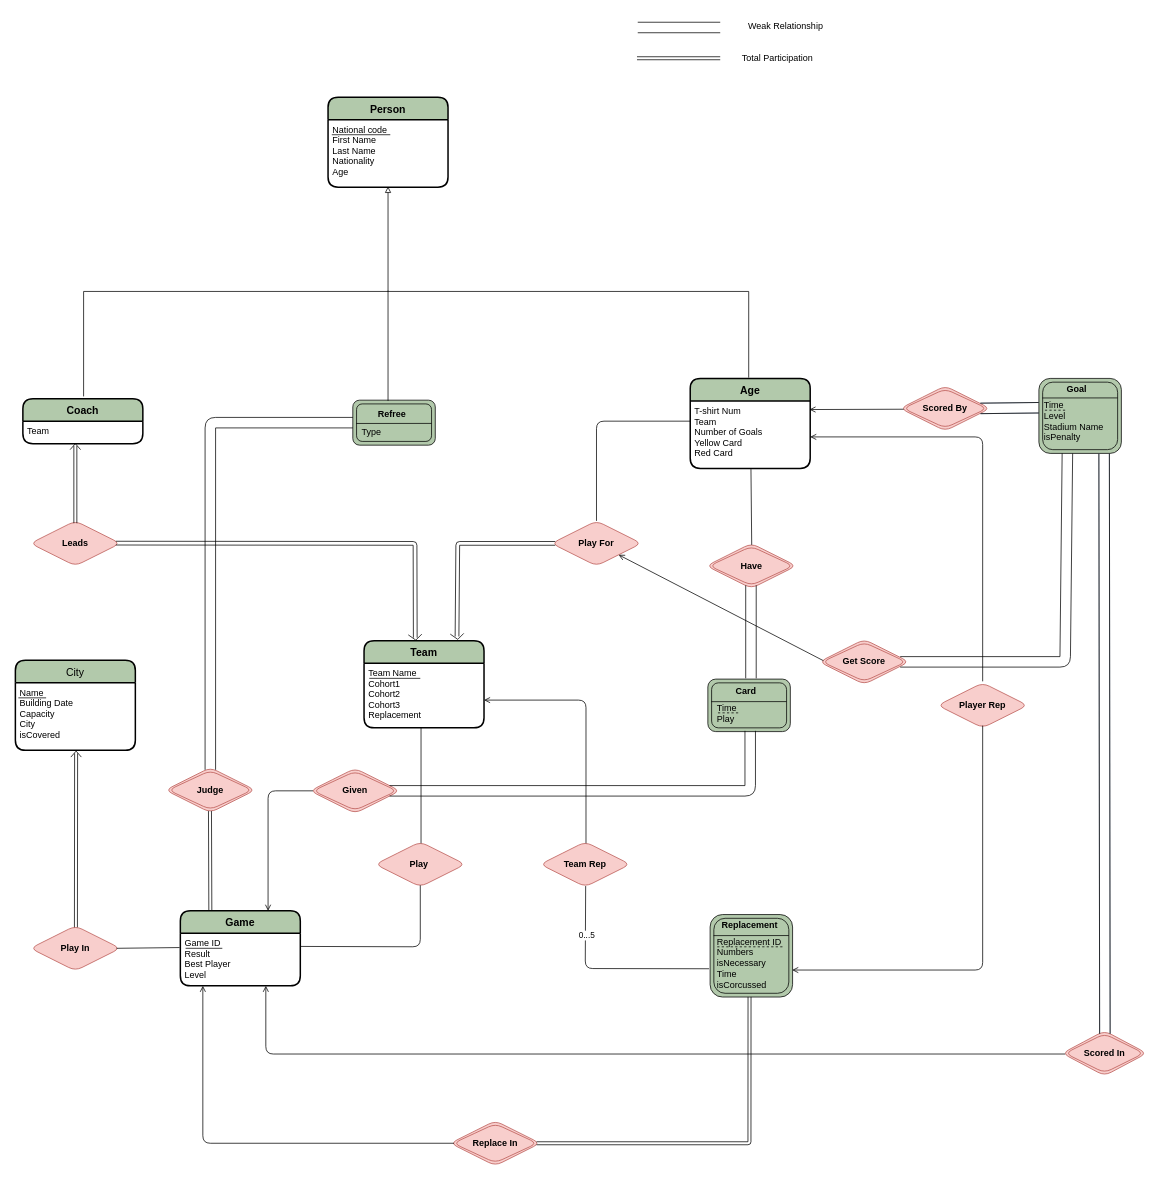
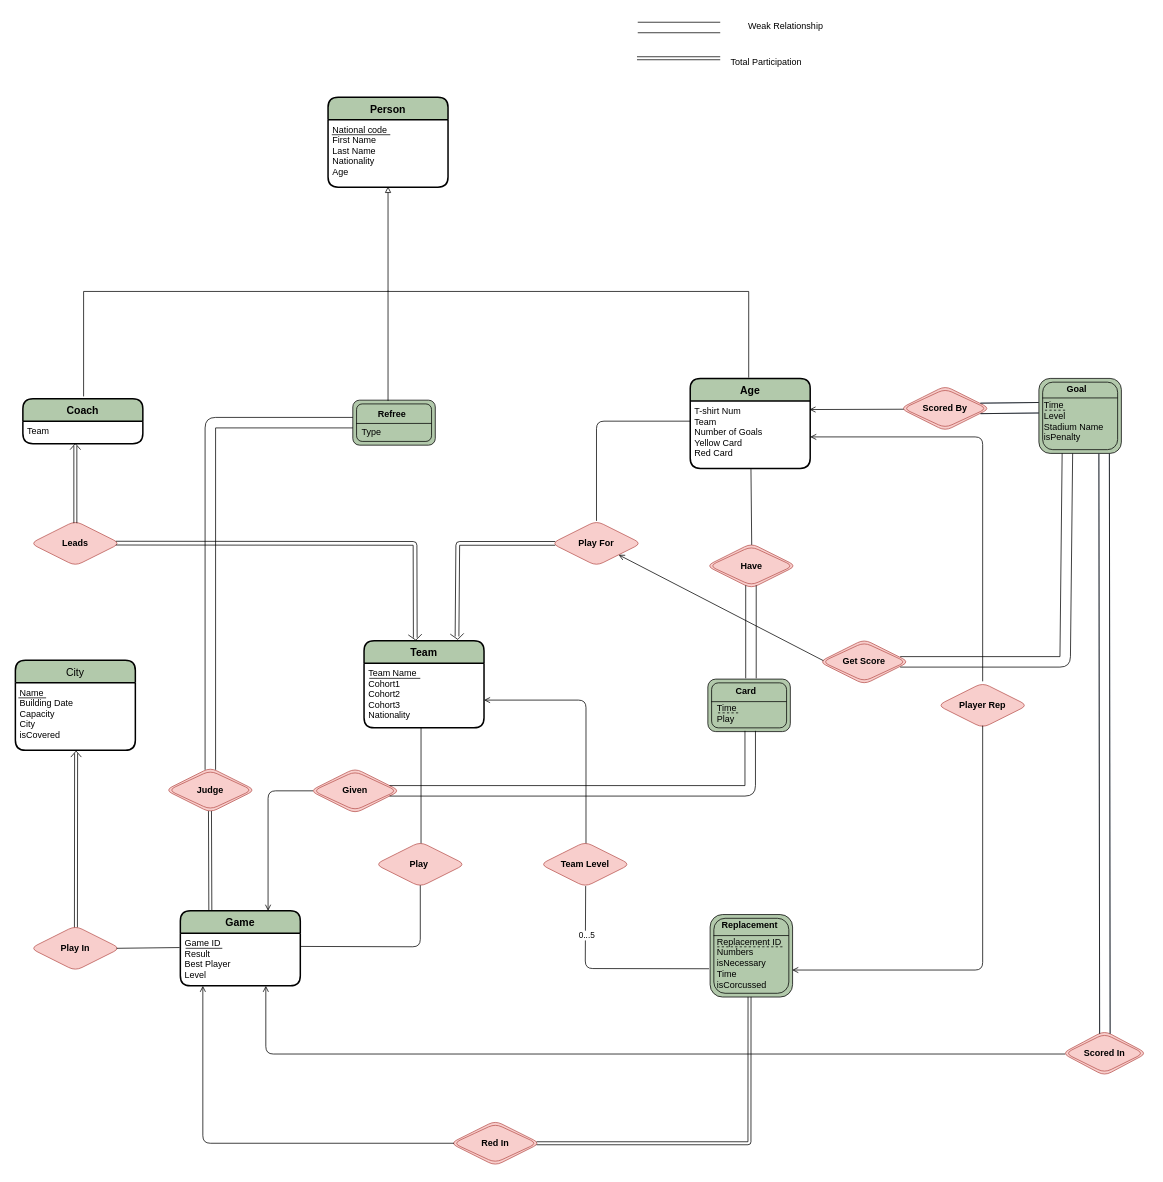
node "Total Participation": moved (777, 58) -> (766, 62)
node "Team Name Cohort1 Cohort2 Cohort3 Replacement": label "Team Name Cohort1 Cohort2 Cohort3 Replacement" -> "Team Name Cohort1 Cohort2 Cohort3 Nationality"
node "Team Rep": label "Team Rep" -> "Team Level"
node "Replace In": label "Replace In" -> "Red In"
